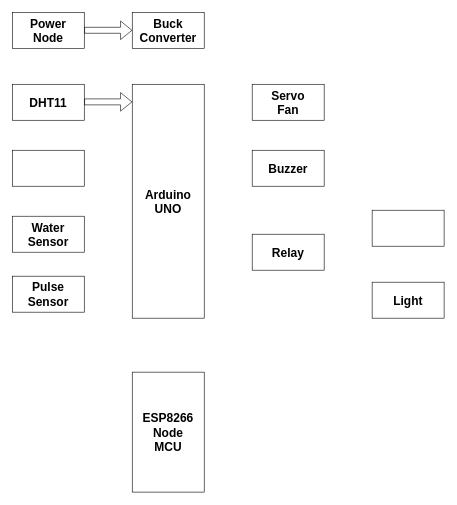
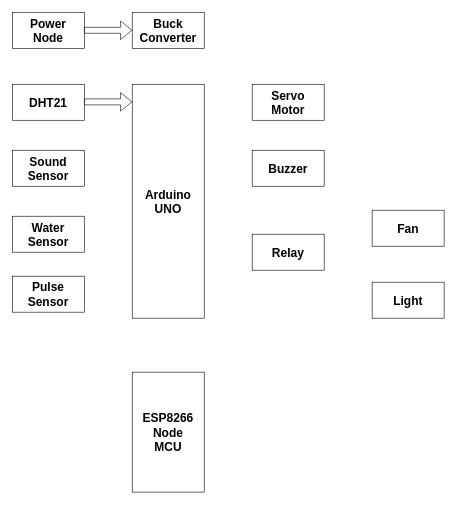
node "DHT11": label "DHT11" -> "DHT21"
node "Servo Fan": label "Servo Fan" -> "Servo Motor"
node "Sound Sensor": added
node "Fan": added
